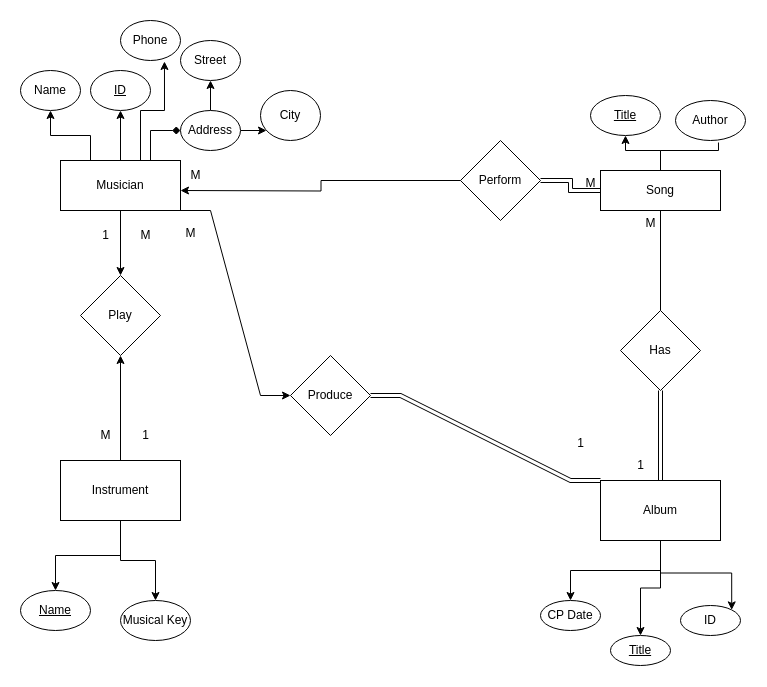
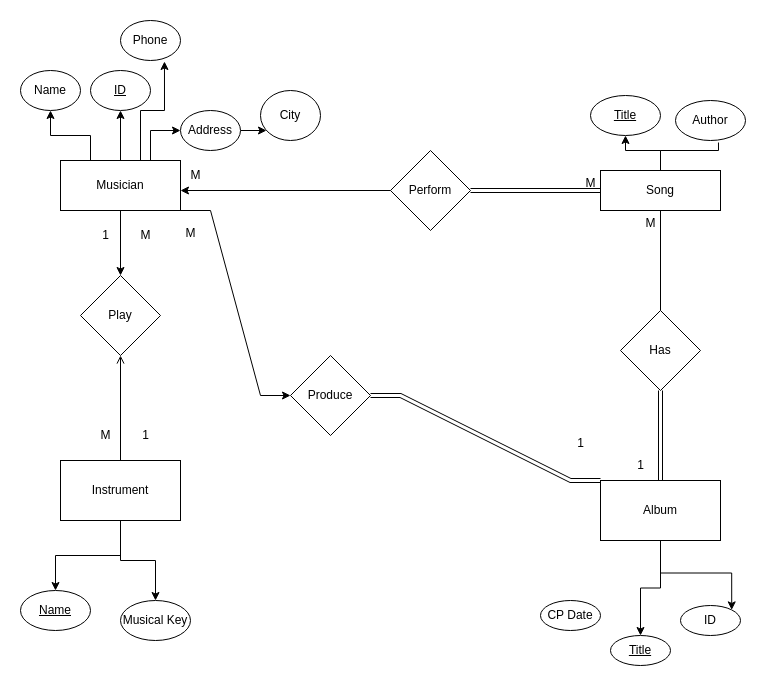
node "Street": removed
edge "Address" -> "Street": removed
edge "Musician" -> "Address": arrowhead diamond -> classic
node "Perform": moved (501, 181) -> (431, 191)
edge "Instrument" -> "Play": arrowhead classic -> open
edge "Album" -> "CP Date": removed
